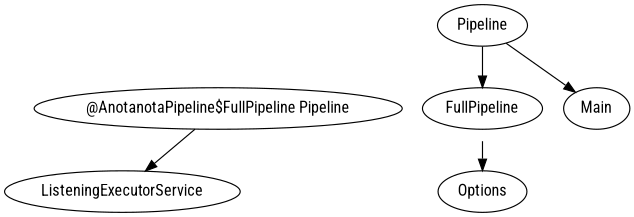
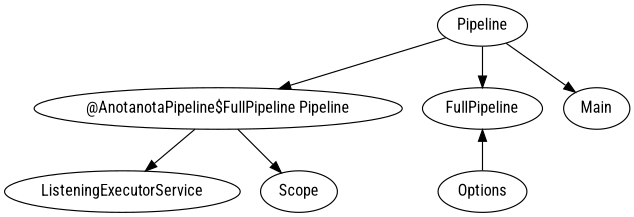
edge "Pipeline" -> "@AnotanotaPipeline$FullPipeline Pipeline": added
edge "FullPipeline" -> "Options": reversed
node "Scope": added
